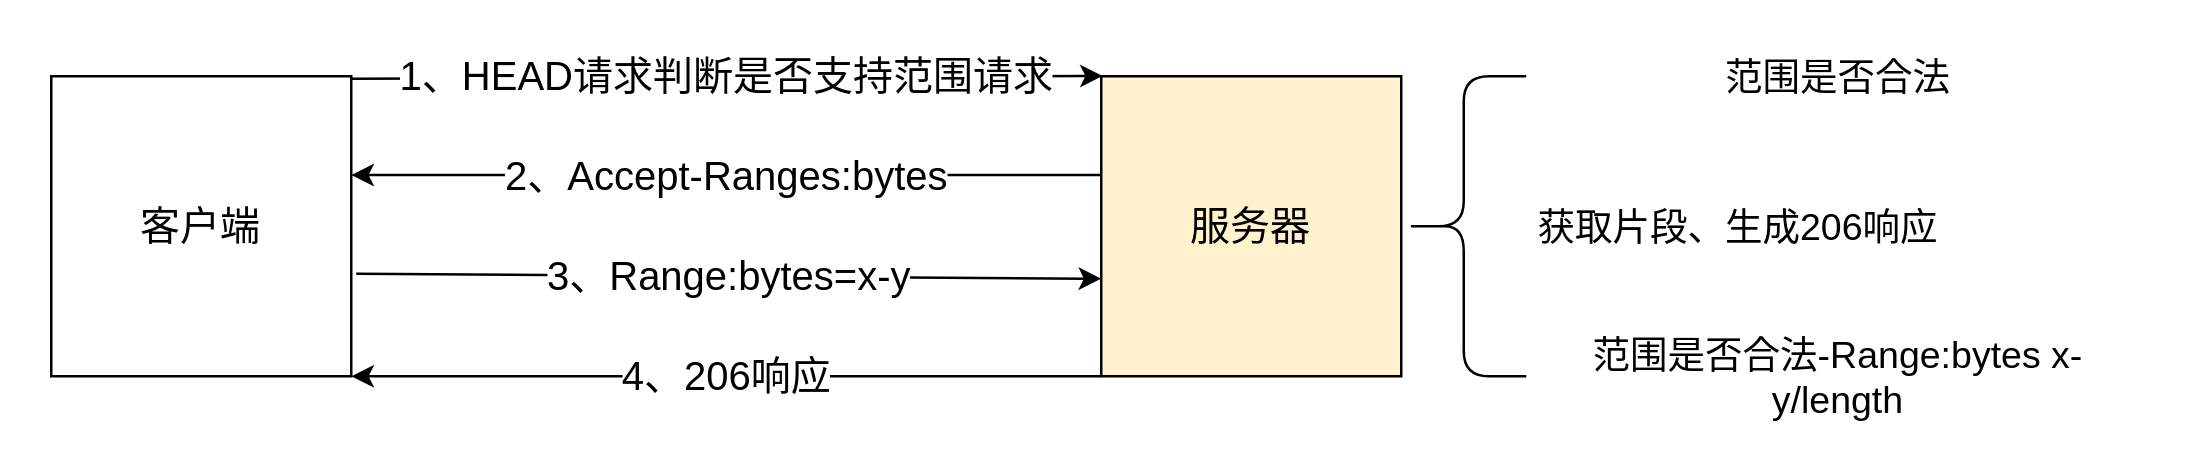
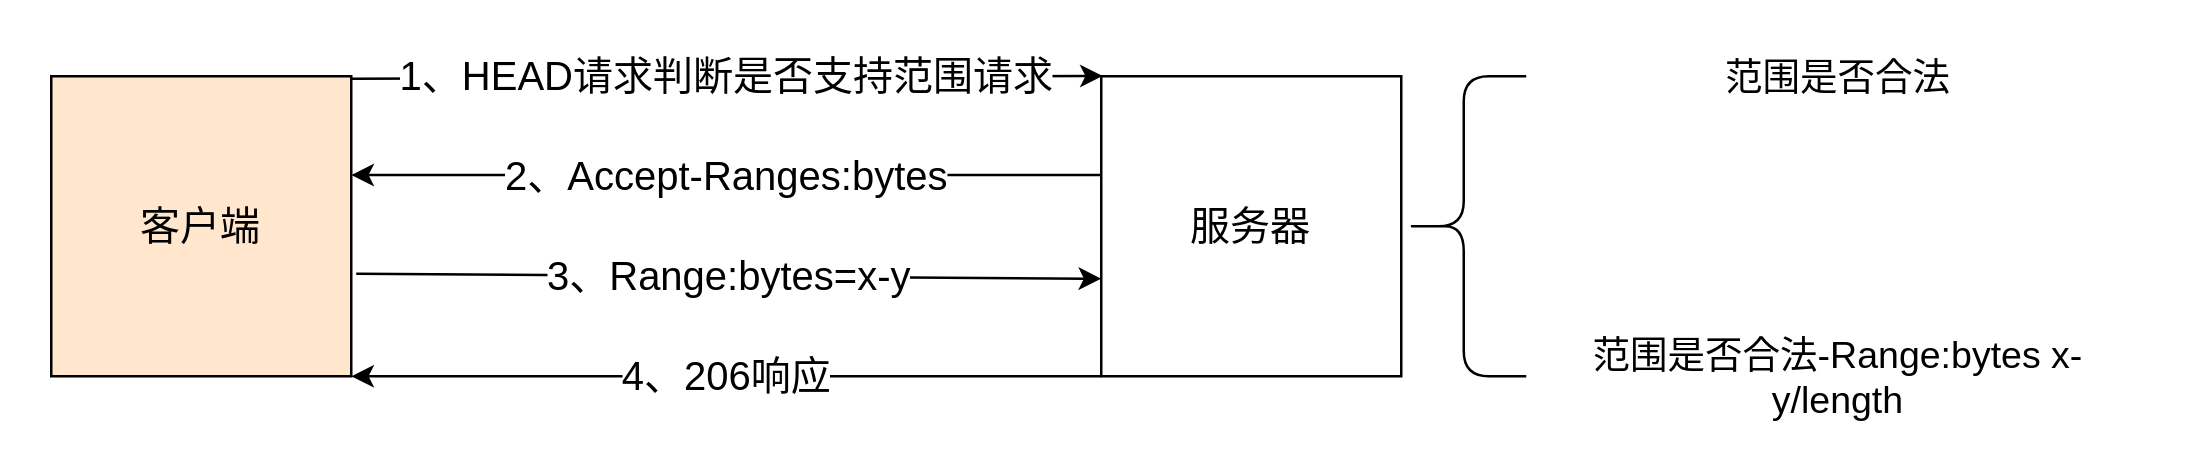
node "客户端": fillcolor #ffffff -> #ffe6cc
node "服务器": fillcolor #fff2cc -> #ffffff
node "获取片段、生成206响应": removed
